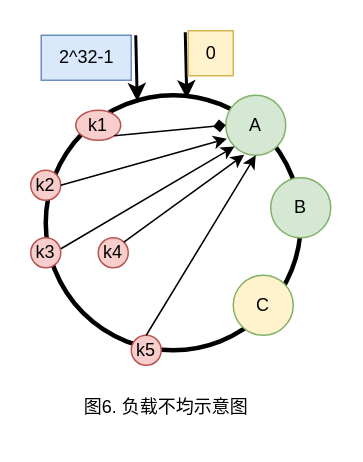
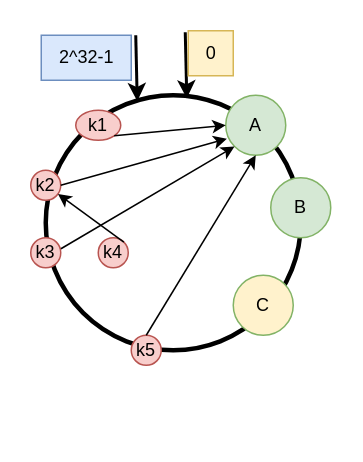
edge "k1" -> "A": arrowhead diamond -> classic
edge "k4" -> "A": now "k4" -> "k2"
node "图6. 负载不均示意图": removed
